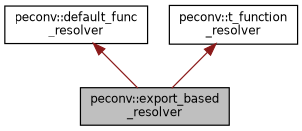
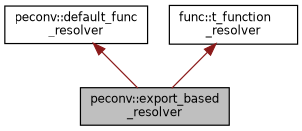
node "peconv::t_function _resolver": label "peconv::t_function _resolver" -> "func::t_function _resolver"
